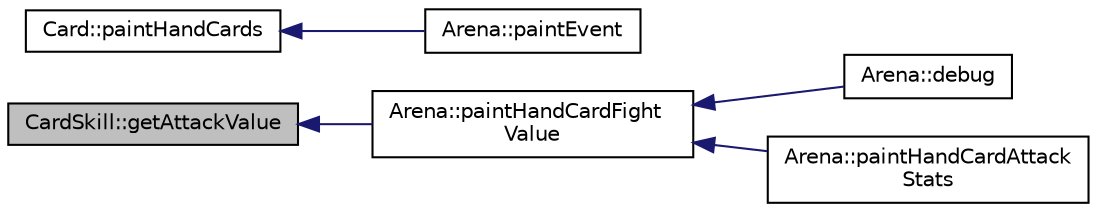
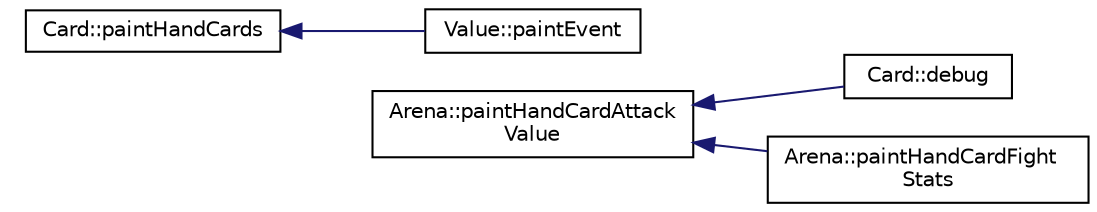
node "Arena::paintEvent": label "Arena::paintEvent" -> "Value::paintEvent"
node "Arena::debug": label "Arena::debug" -> "Card::debug"
node "CardSkill::getAttackValue": removed
node "Arena::paintHandCardFight Value": label "Arena::paintHandCardFight Value" -> "Arena::paintHandCardAttack Value"
node "Arena::paintHandCardAttack Stats": label "Arena::paintHandCardAttack Stats" -> "Arena::paintHandCardFight Stats"
